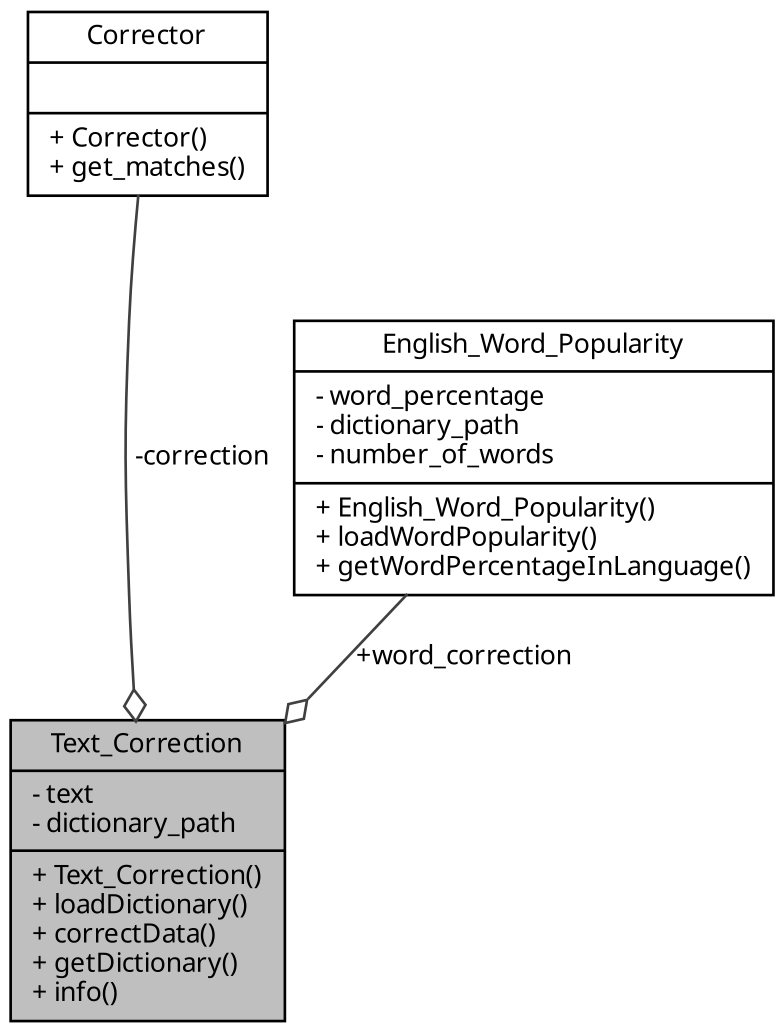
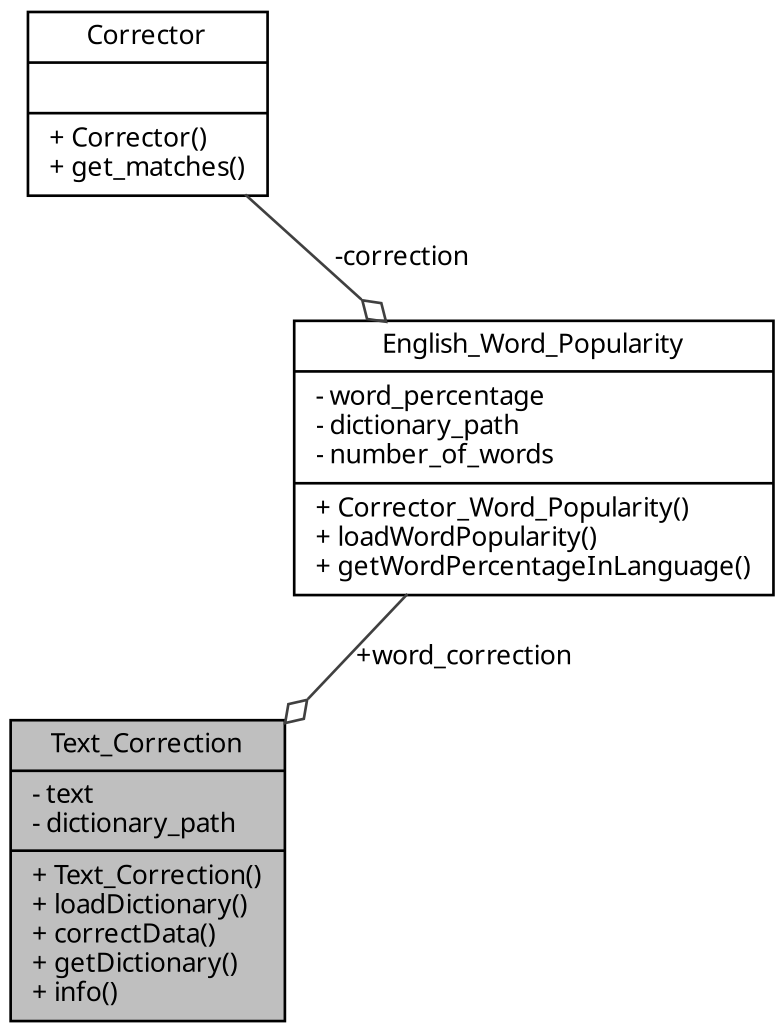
edge "Corrector" -> "Text_Correction": now "Corrector" -> "English_Word_Popularity"
node "English_Word_Popularity": text "+ English_Word_Popularity()" -> "+ Corrector_Word_Popularity()"
